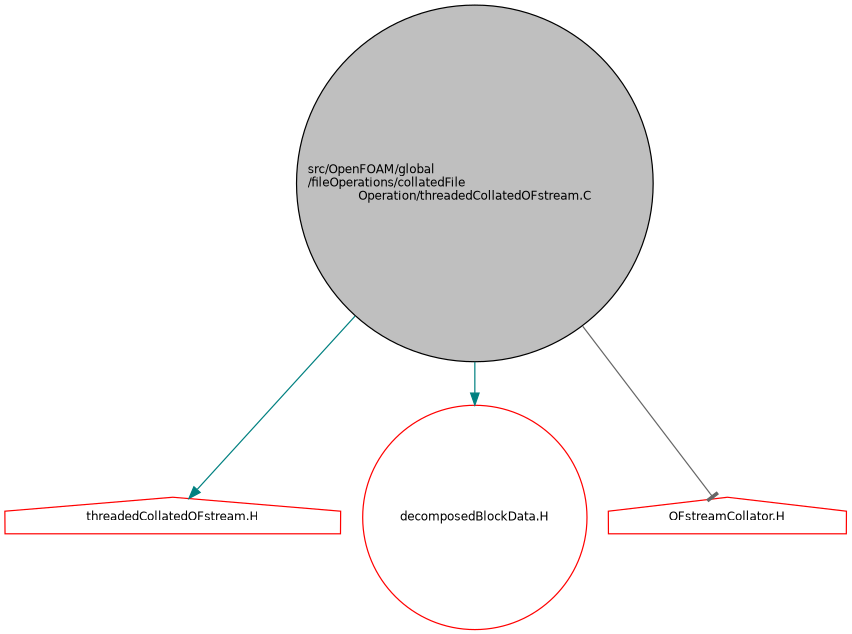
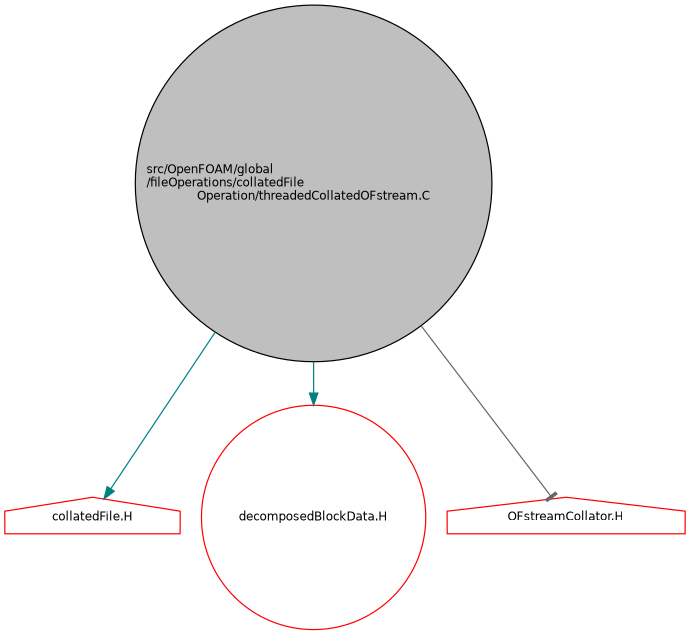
node "threadedCollatedOFstream.H": label "threadedCollatedOFstream.H" -> "collatedFile.H"
